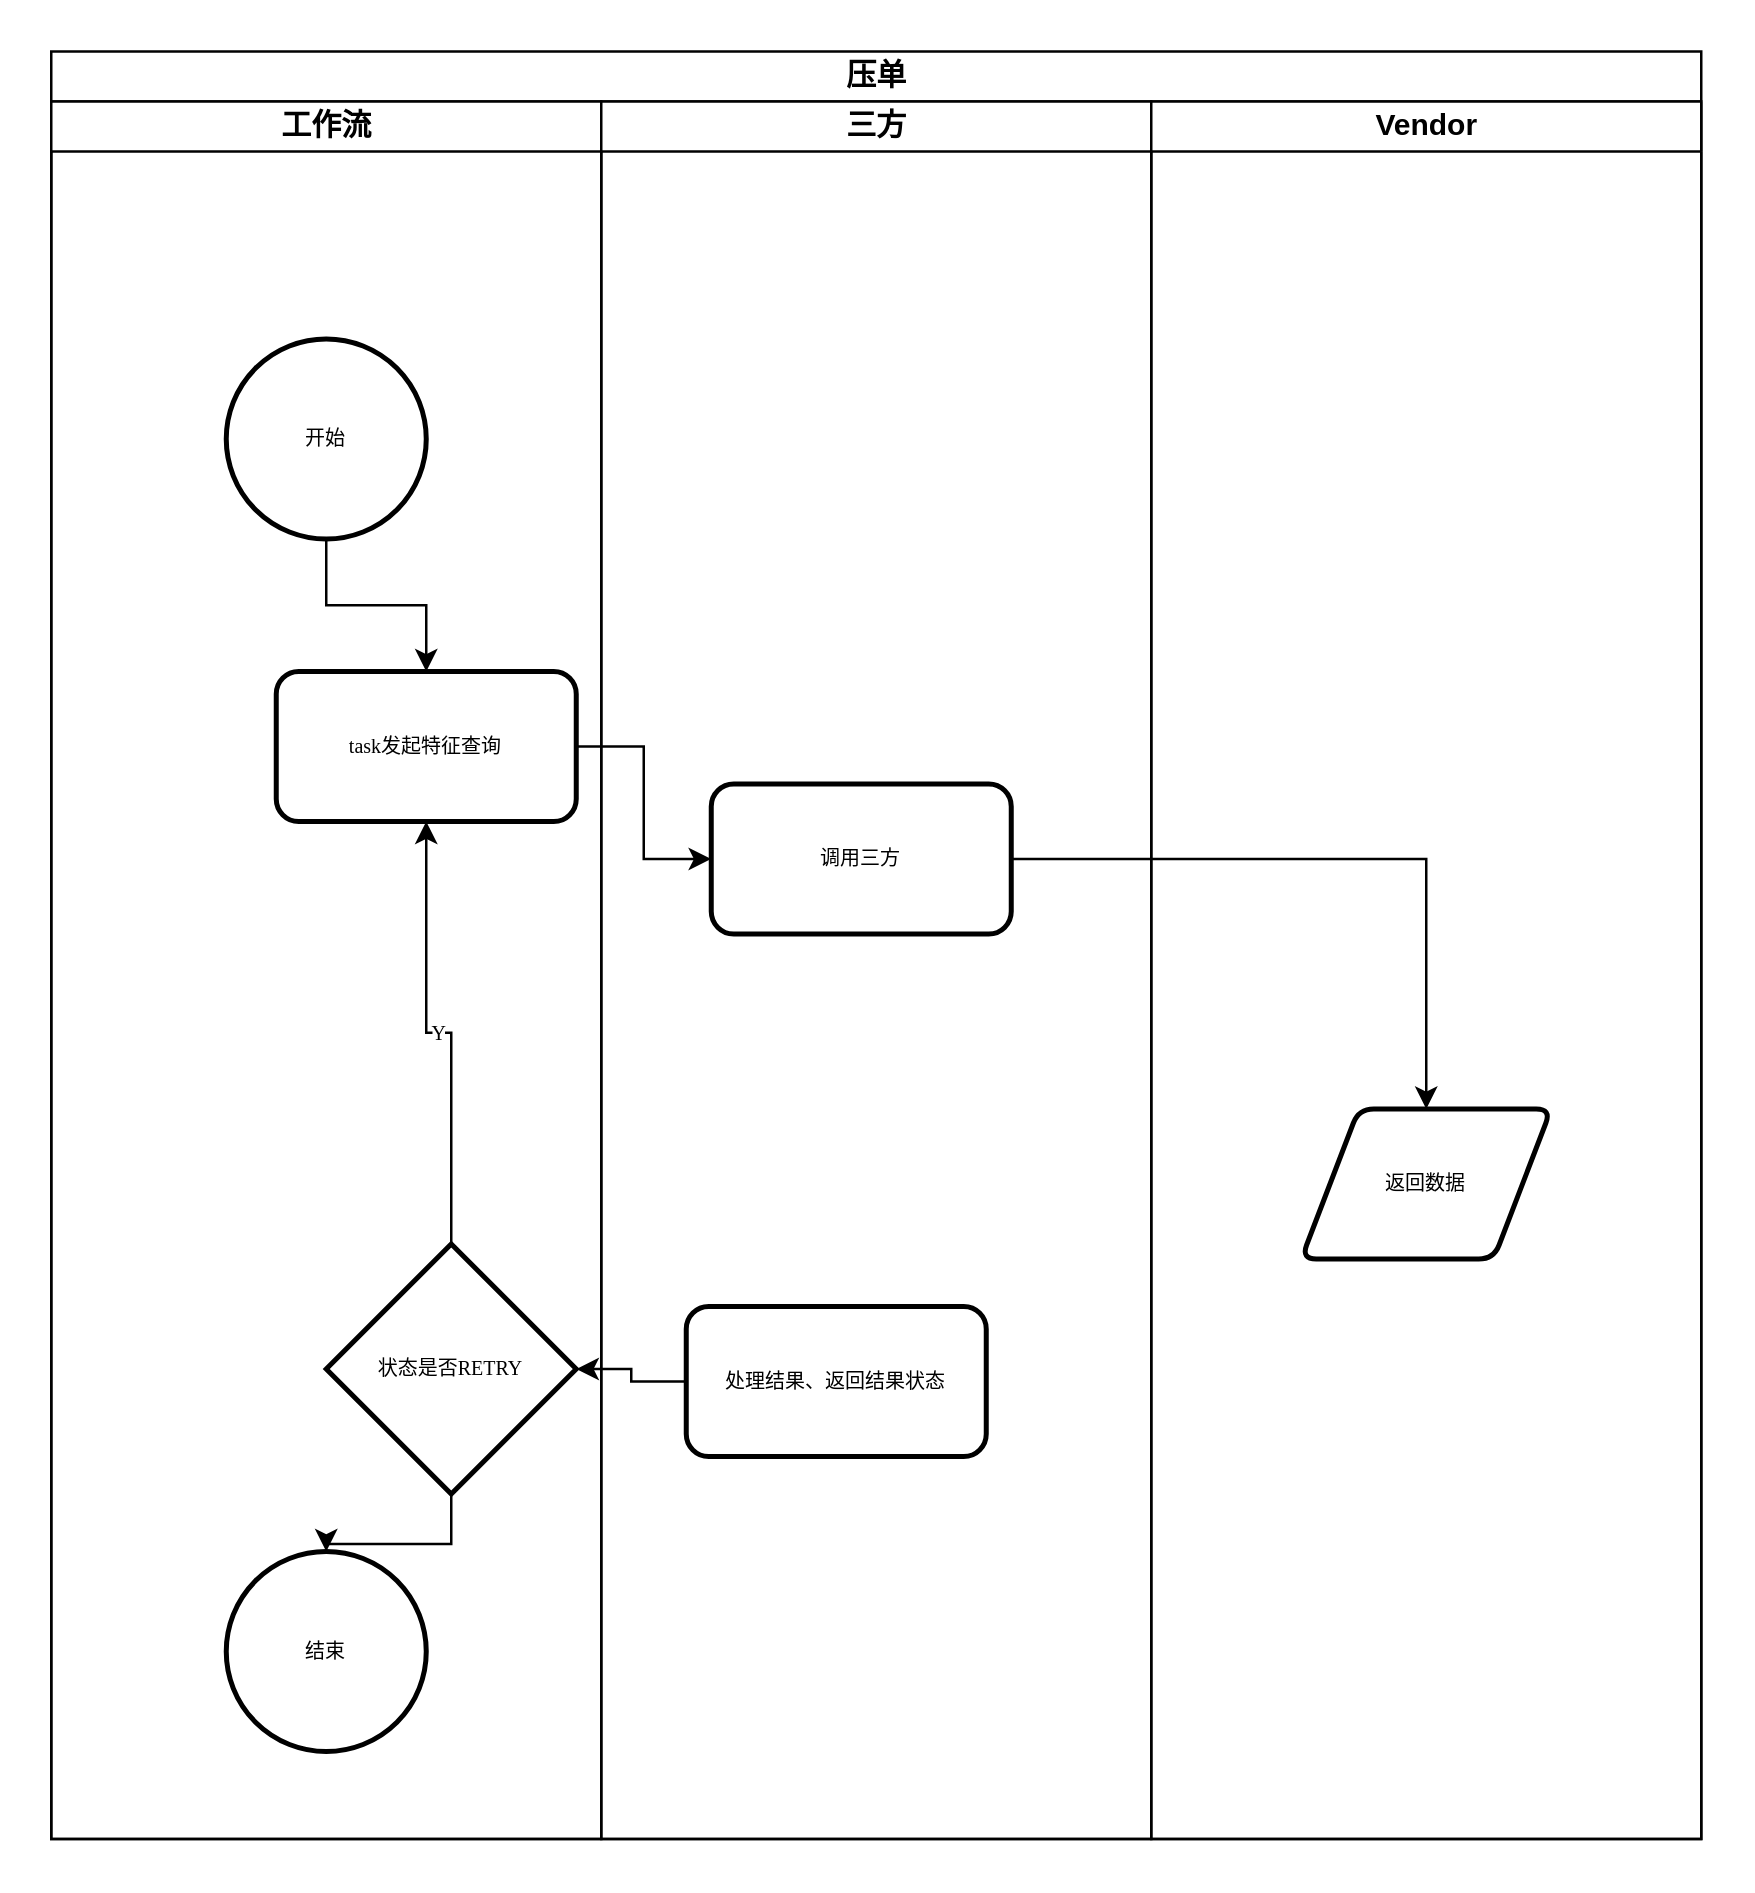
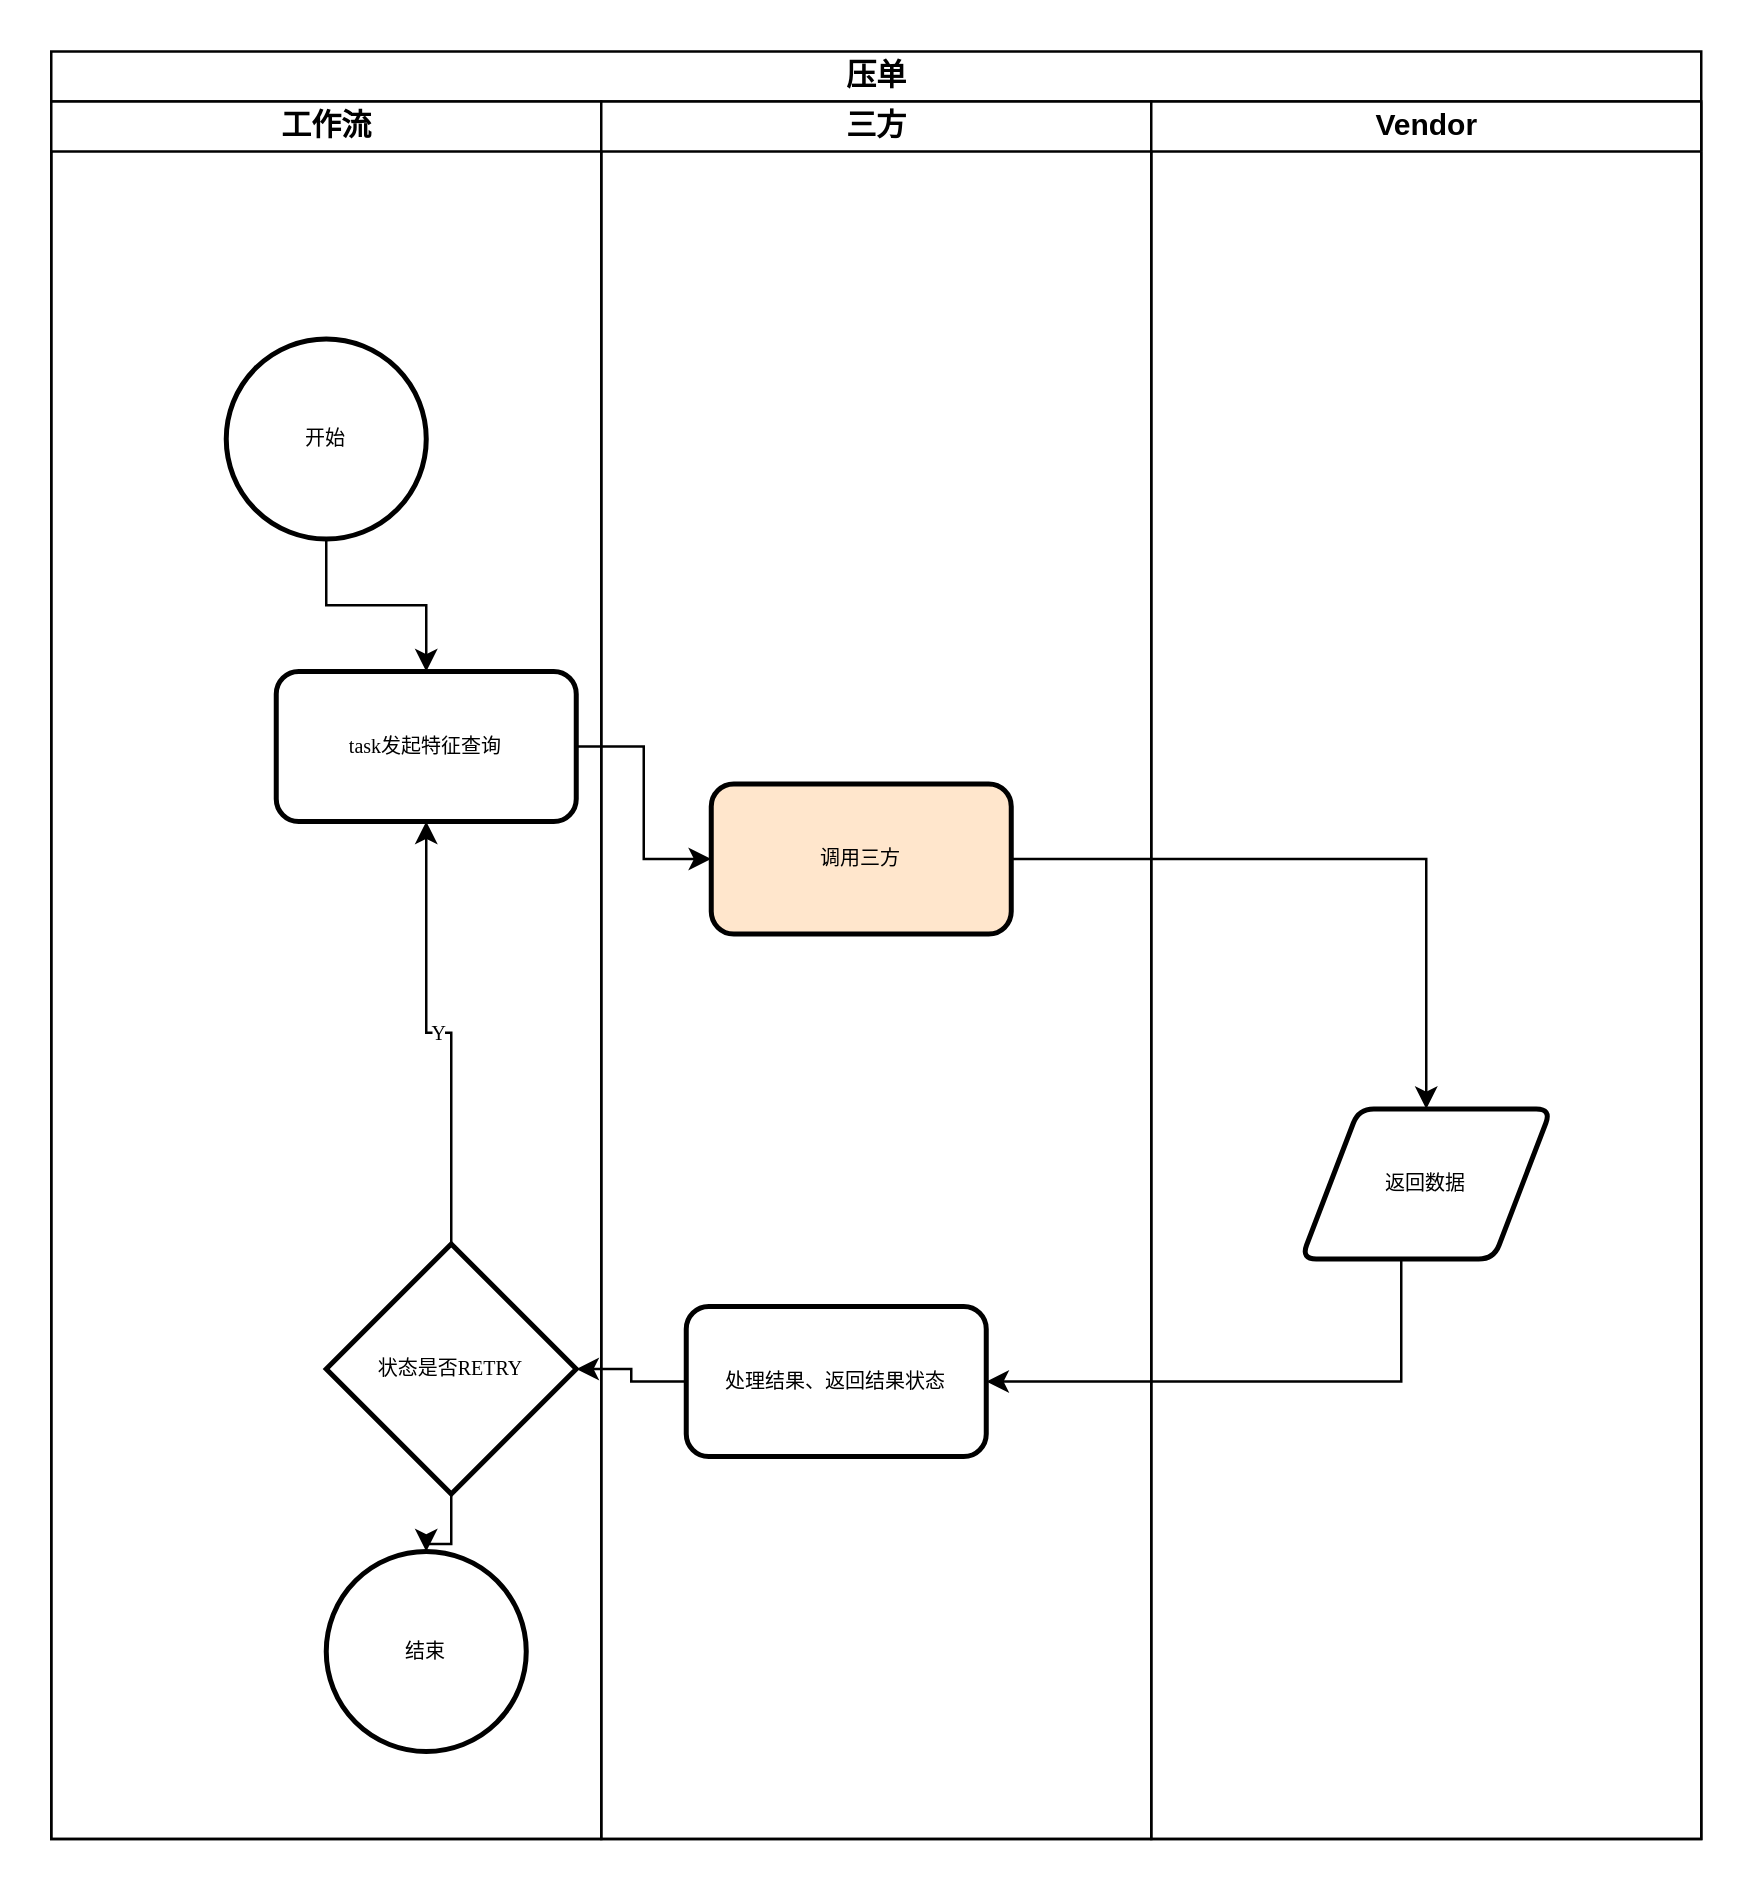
node "调用三方": fillcolor #ffffff -> #ffe6cc
edge "返回数据" -> "处理结果、返回结果状态": added
node "结束": moved (326, 1651) -> (426, 1651)
